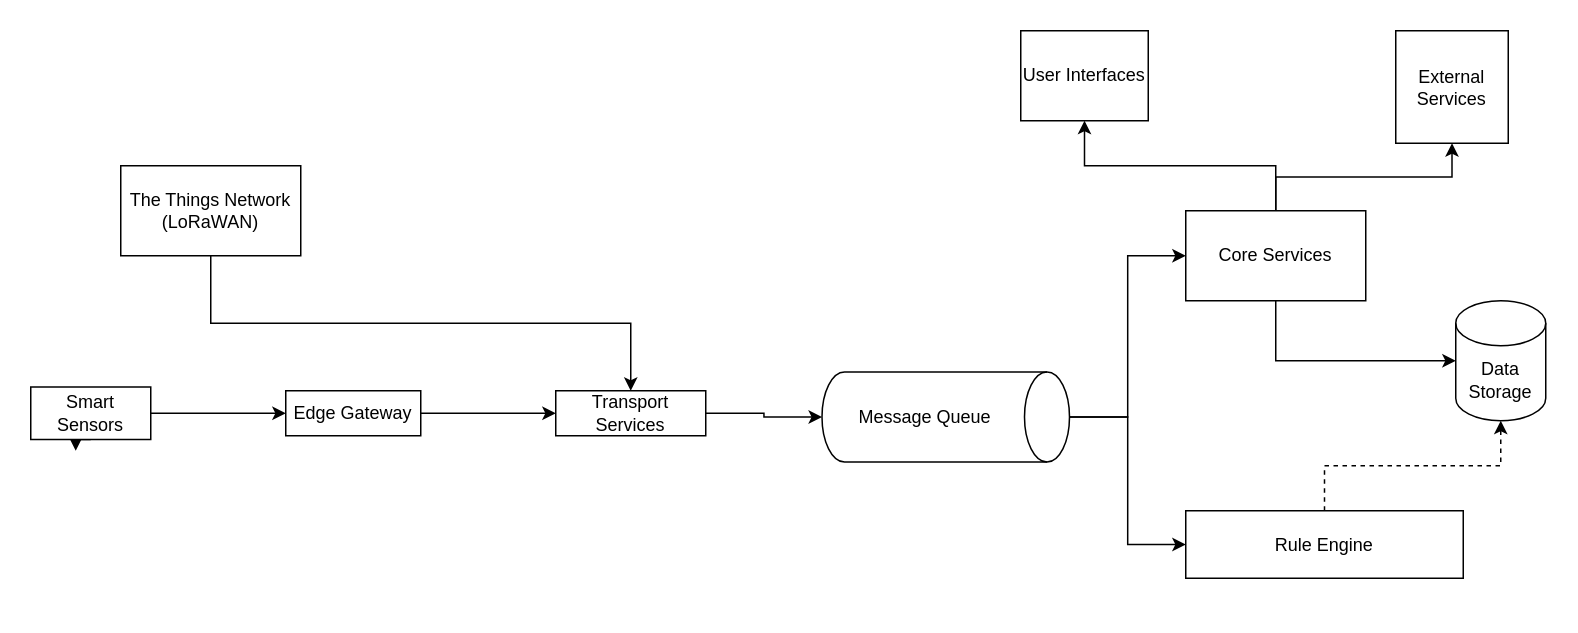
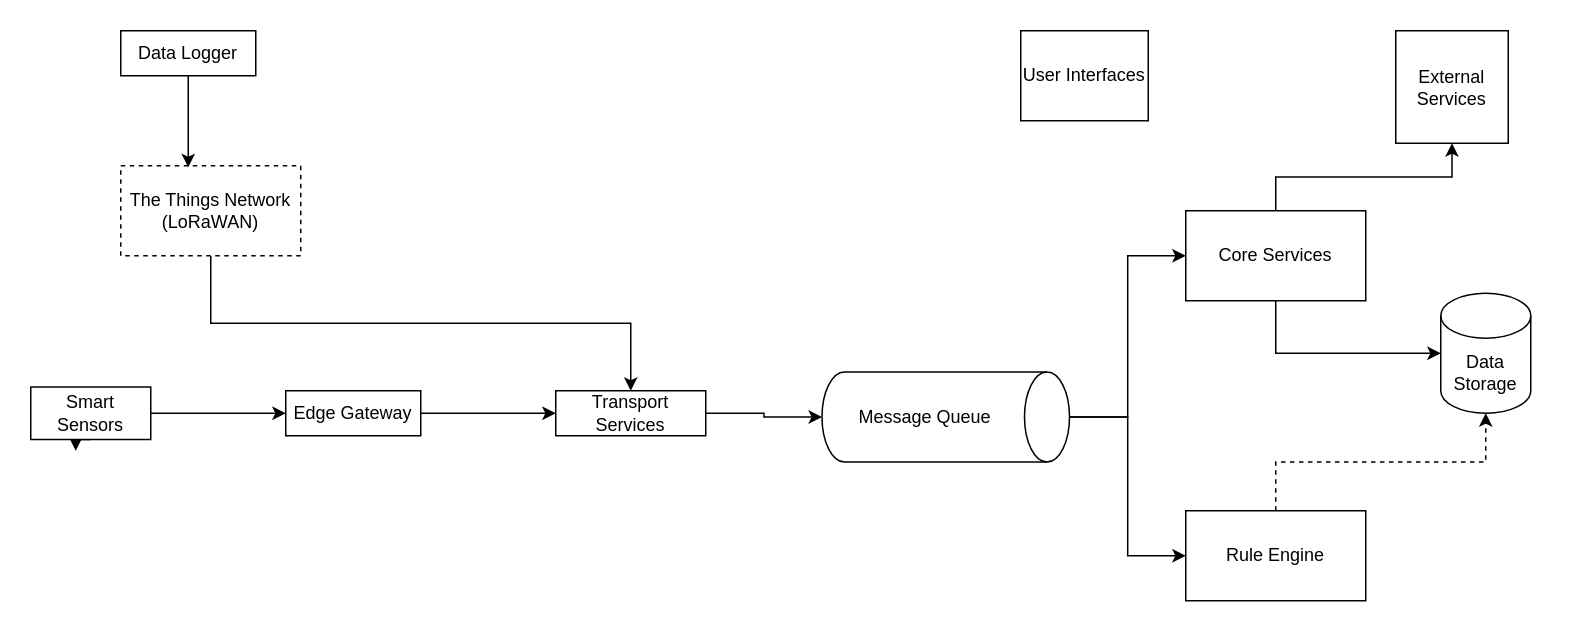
node "Data Logger": added
edge "Data Logger" -> "The Things Network (LoRaWAN)": added
edge "Core Services" -> "User Interfaces": removed
node "The Things Network (LoRaWAN)": style solid -> dashed
node "Data Storage": moved (1501, 361) -> (1486, 353)
node "Rule Engine": size 278x68 -> 180x90
